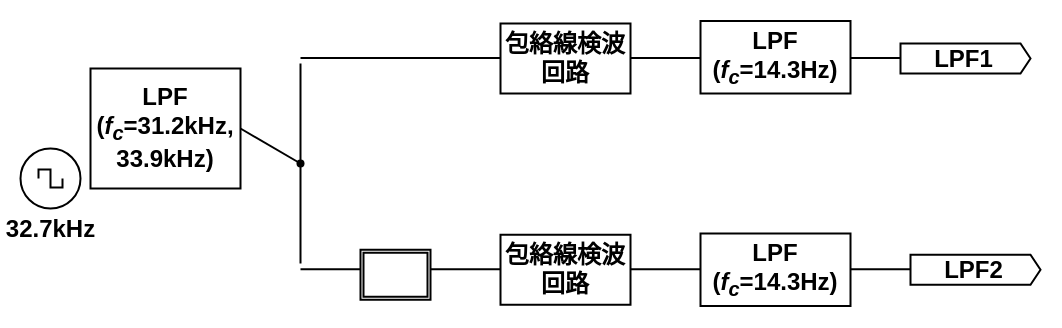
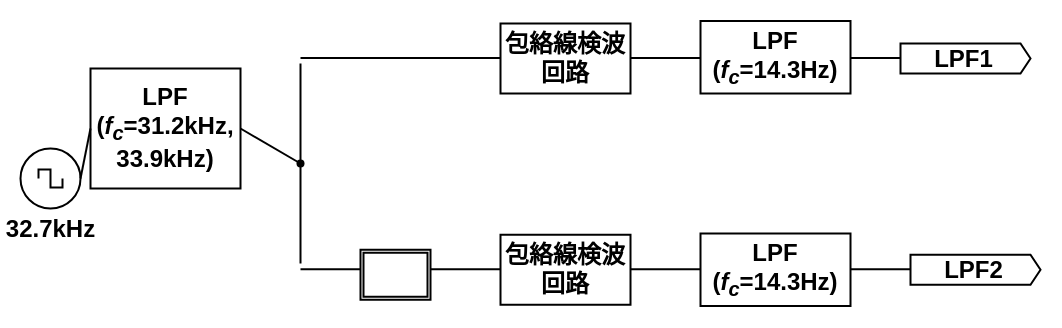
edge "LPF (fc=31.2kHz, 33.9kHz)" -- "32.7kHz": added
